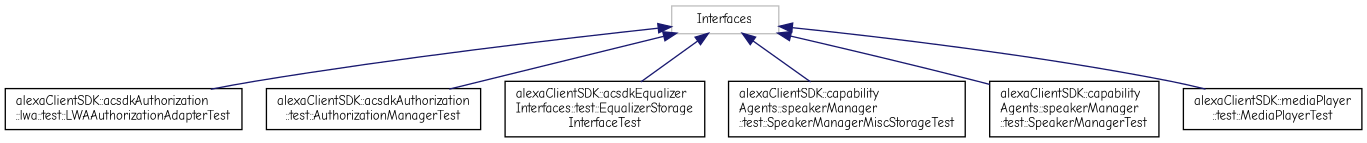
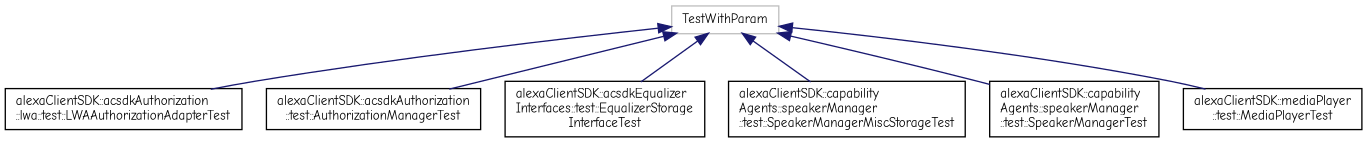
node "Interfaces": label "Interfaces" -> "TestWithParam"
